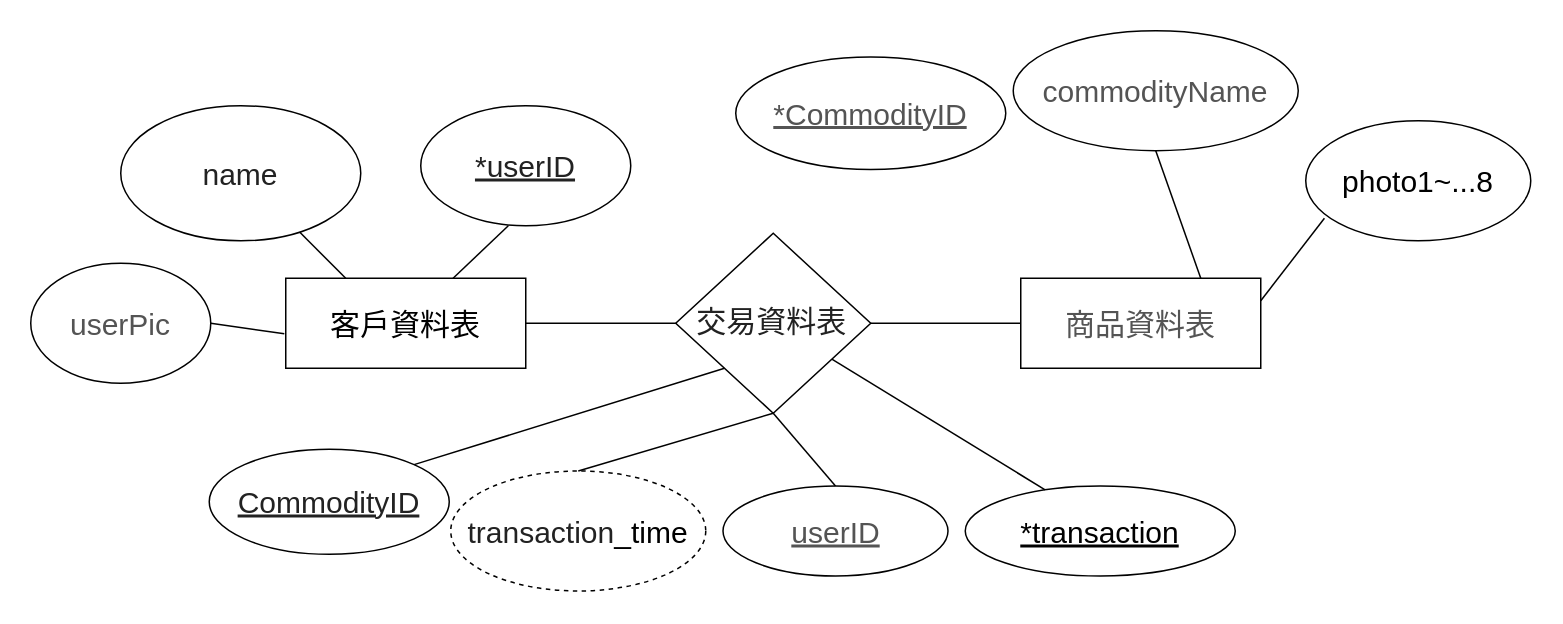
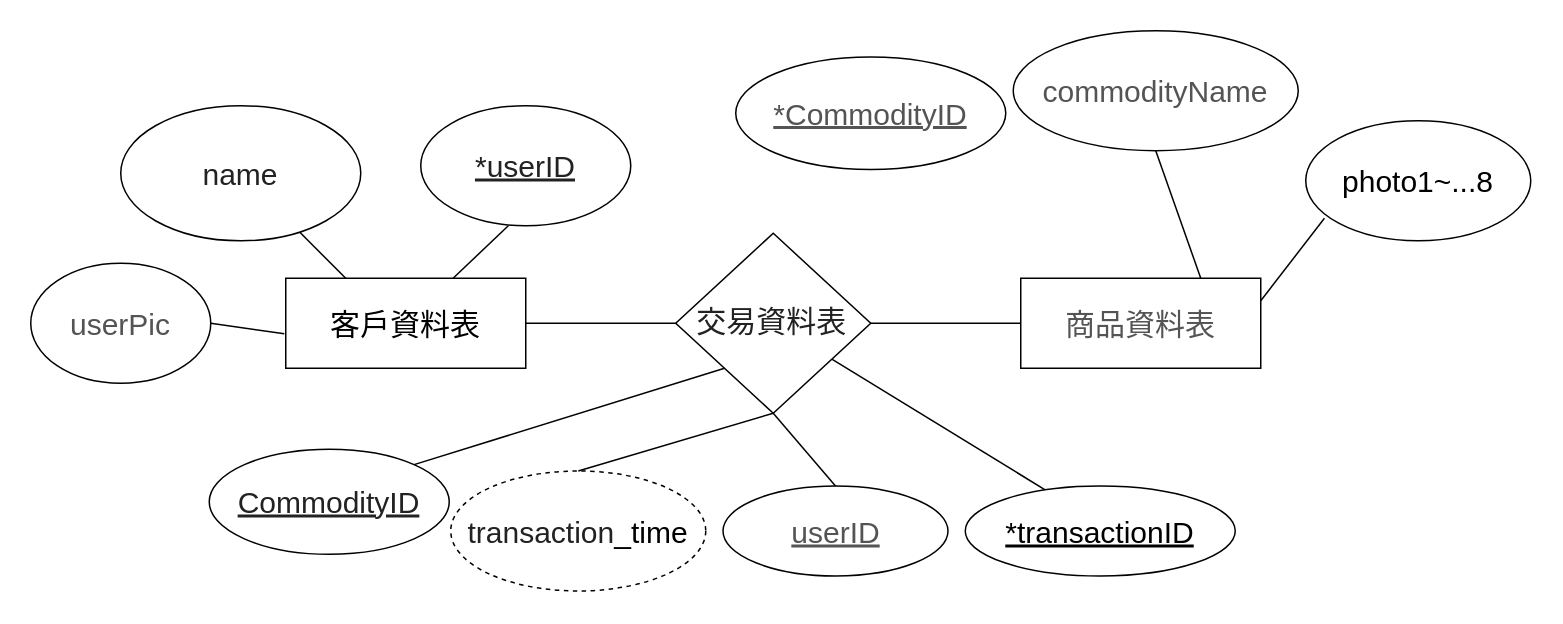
node "*transaction": label "*transaction" -> "*transactionID"
